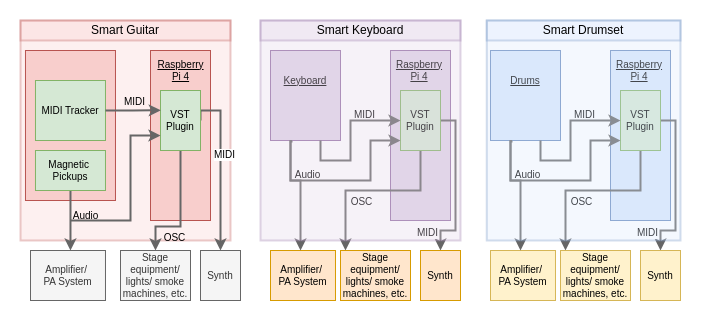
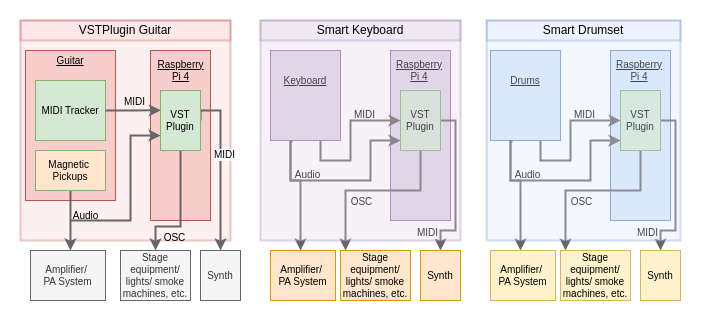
node "Smart Guitar": label "Smart Guitar" -> "VSTPlugin Guitar"
node "Guitar": added
node "Magnetic Pickups": fillcolor #d5e8d4 -> #ffe6cc
